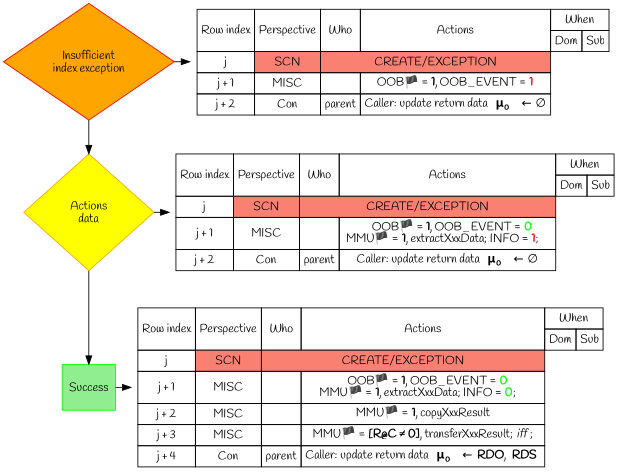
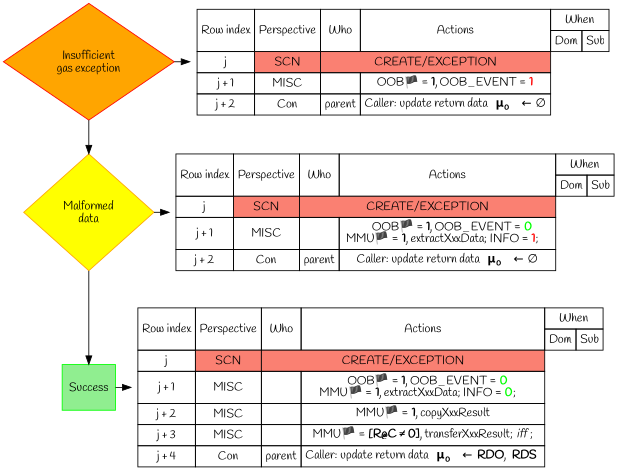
node "Insufficient index exception": label "Insufficient index exception" -> "Insufficient gas exception"
node "Actions data": label "Actions data" -> "Malformed data"
